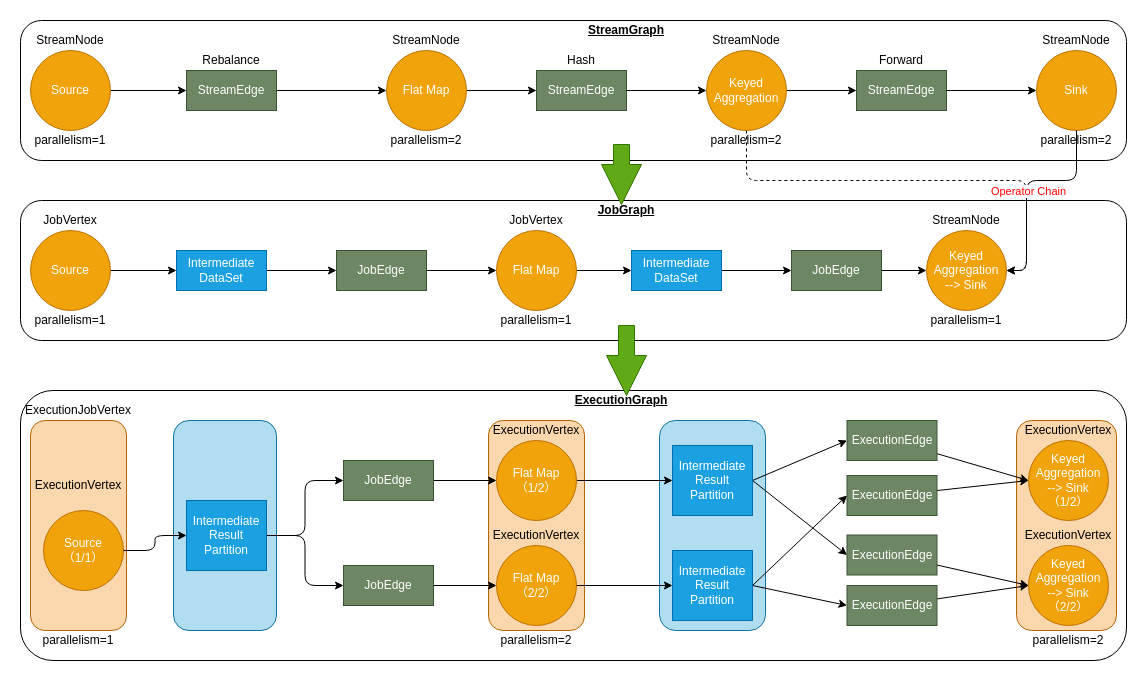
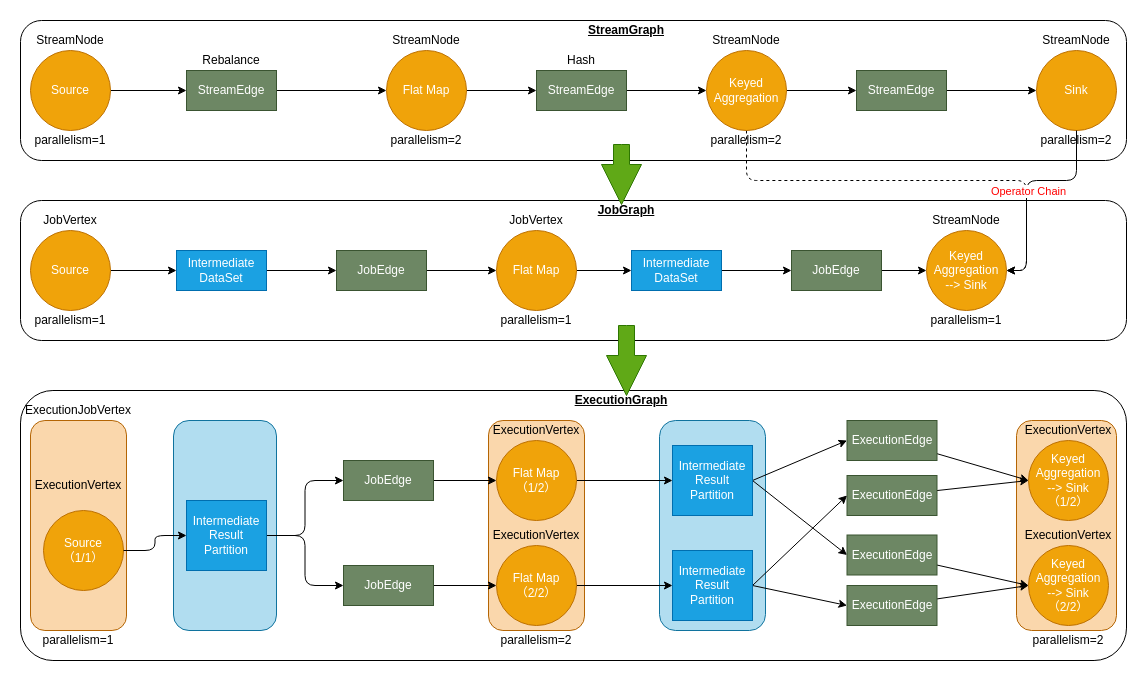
node "Forward": removed
